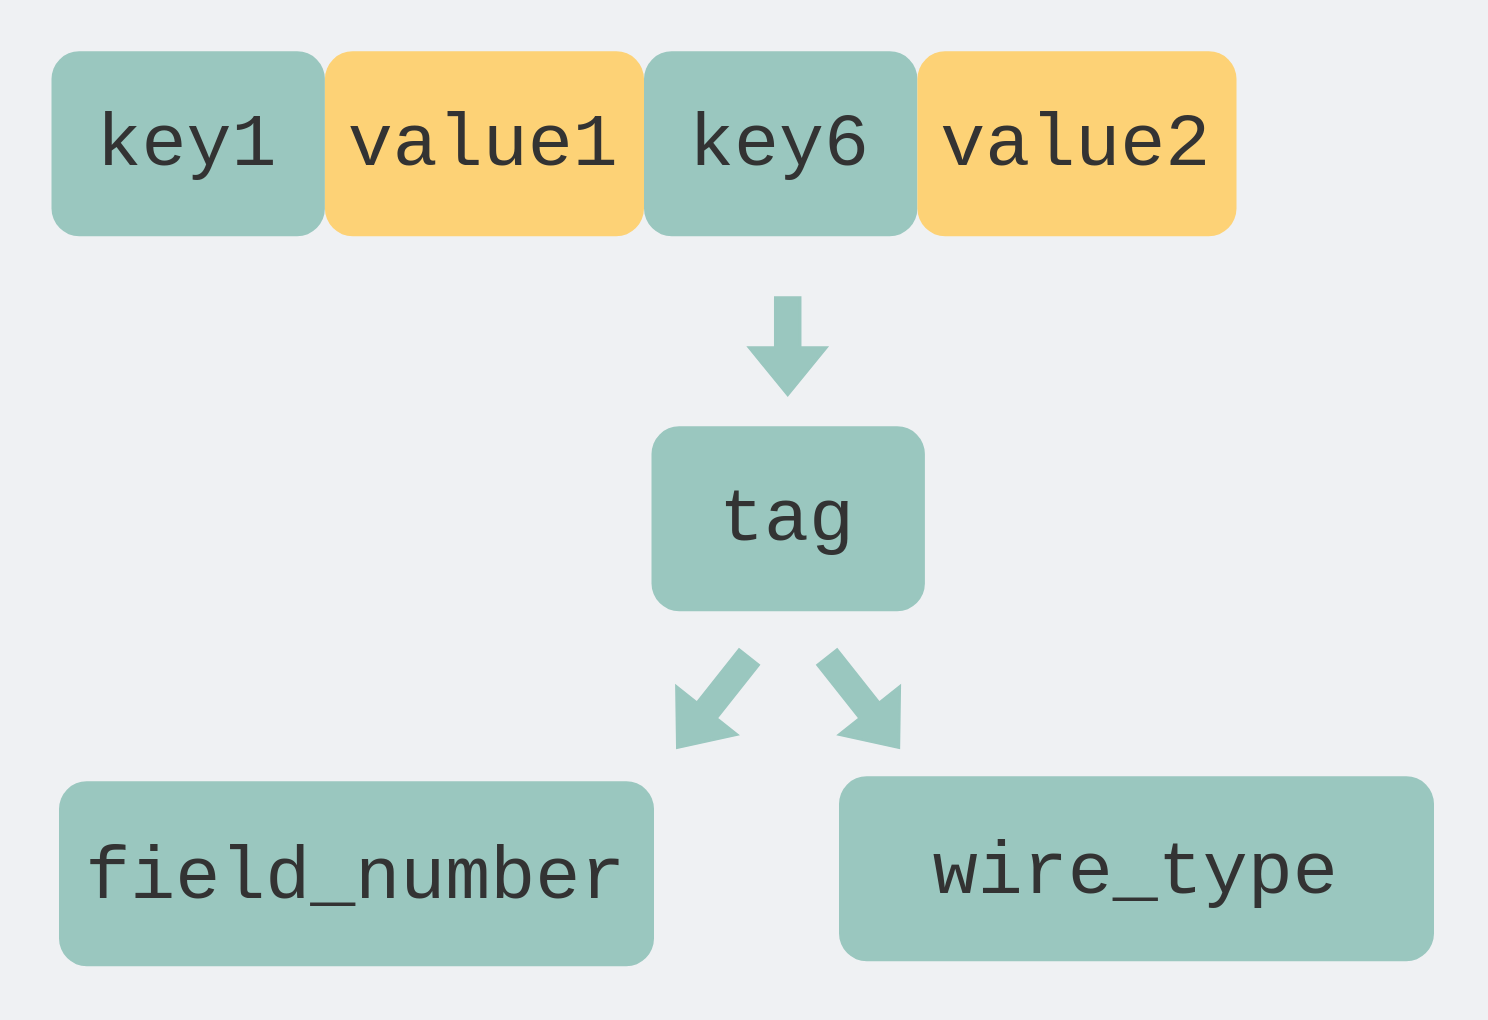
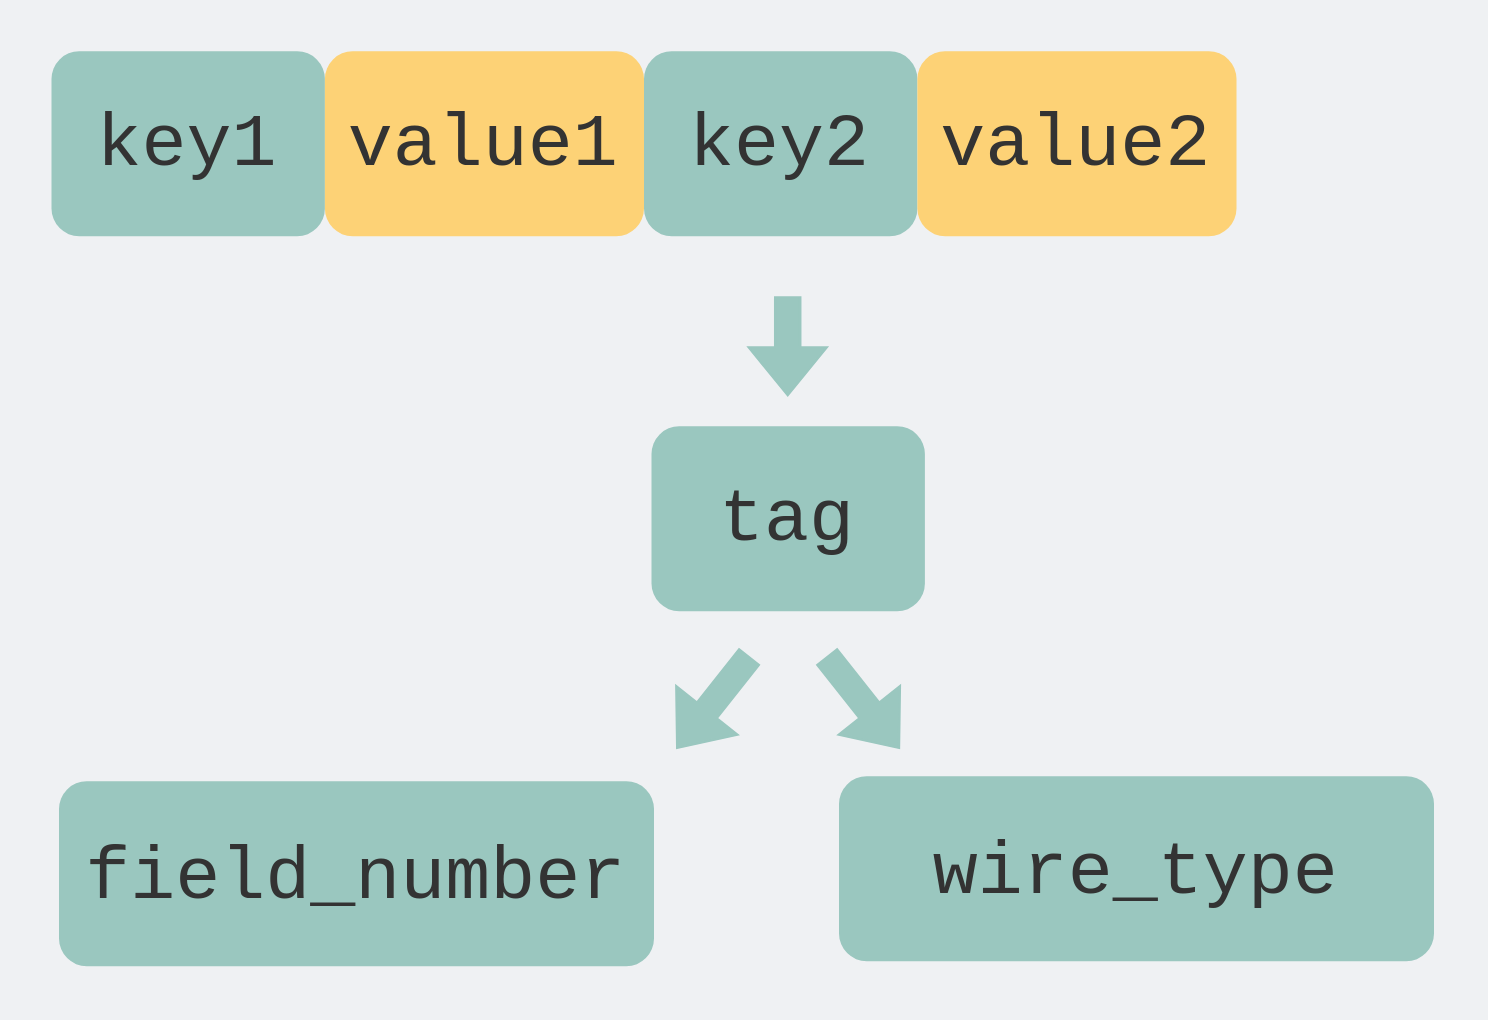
node "key6": label "key6" -> "key2"
